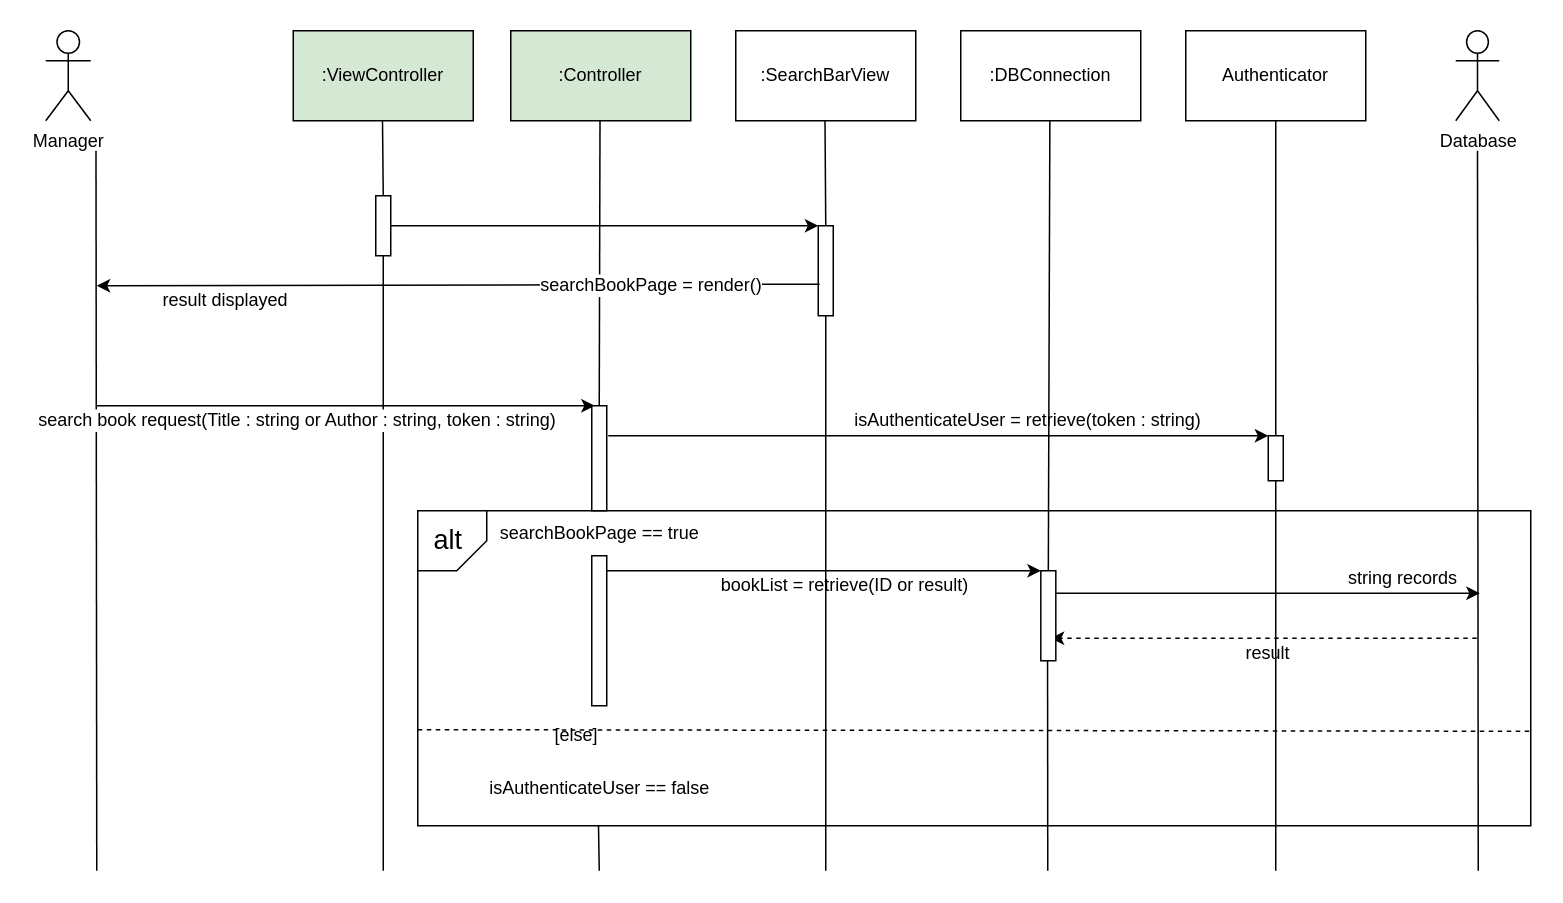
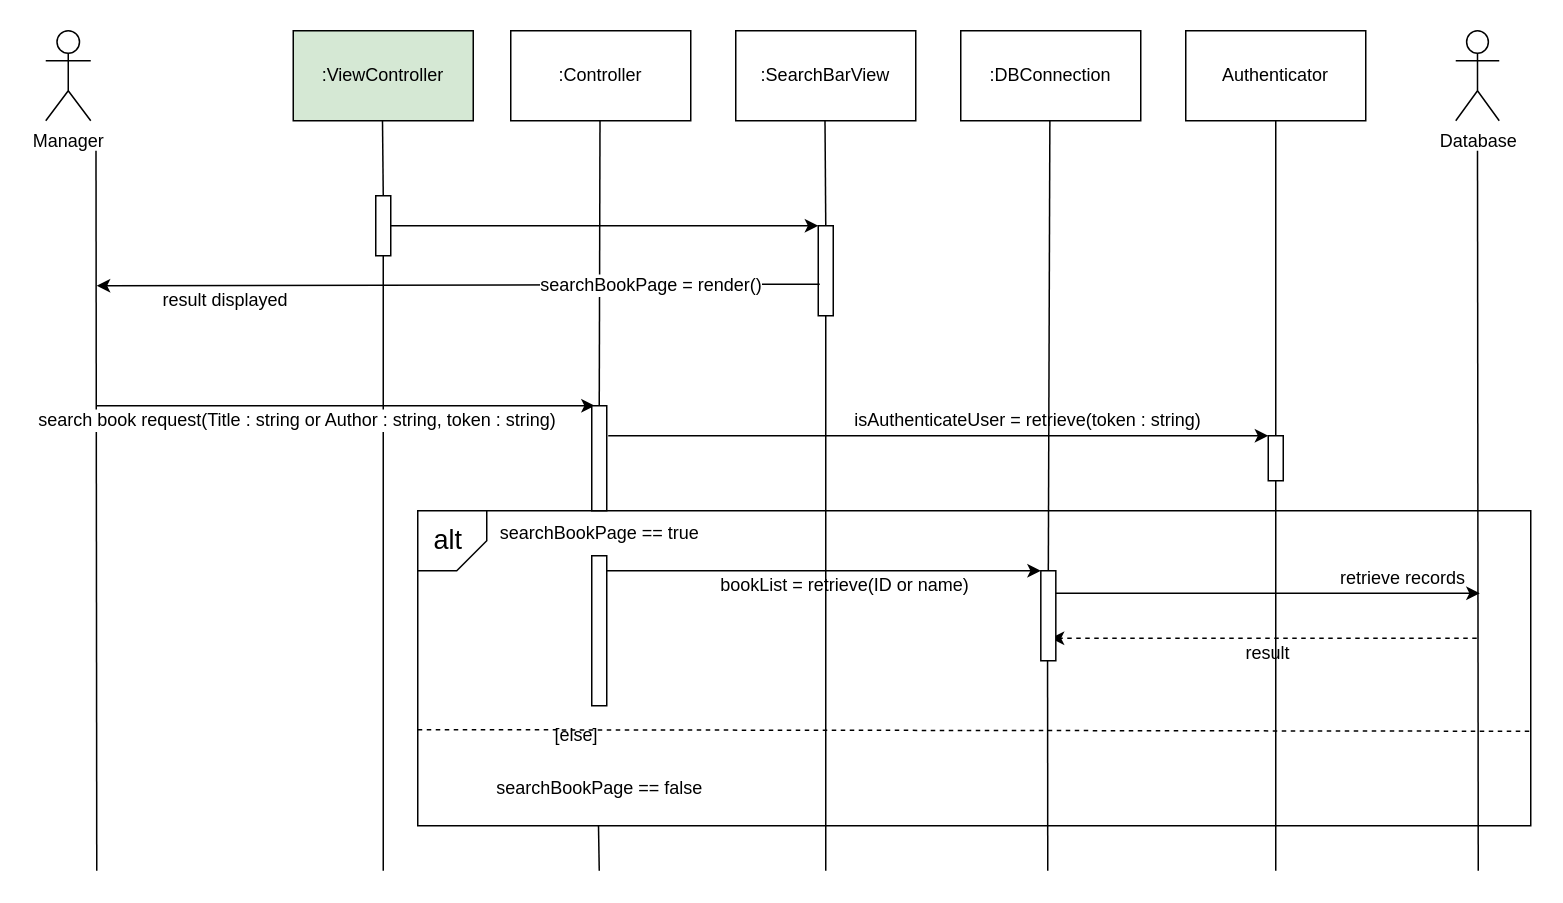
node ":Controller": fillcolor #d5e8d4 -> #ffffff
node "string records": label "string records" -> "retrieve records"
node "bookList = retrieve(ID or result)": label "bookList = retrieve(ID or result)" -> "bookList = retrieve(ID or name)"
node "isAuthenticateUser == false": label "isAuthenticateUser == false" -> "searchBookPage == false"
